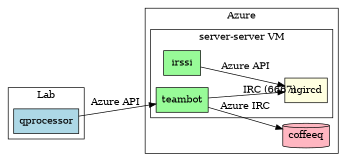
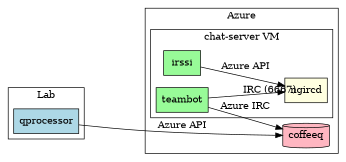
cluster "server-server VM": label "server-server VM" -> "chat-server VM"
edge "qprocessor" -> "teambot": now "qprocessor" -> "coffeeq"
